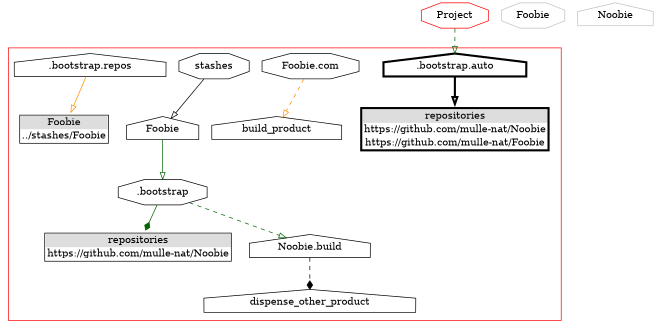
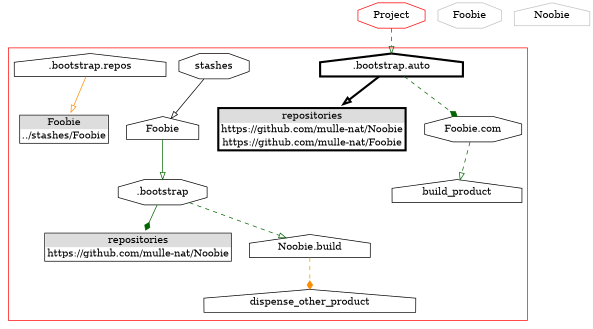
edge ".bootstrap.auto" -> "Foobie.com": added
edge "Foobie.com" -> "build_product": color darkorange -> darkgreen
edge "Noobie.build" -> "dispense_other_product": color black -> darkorange
